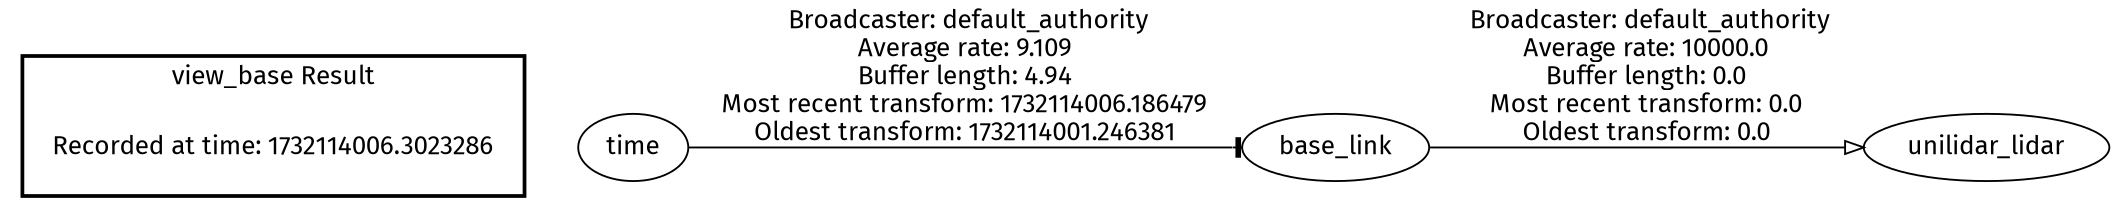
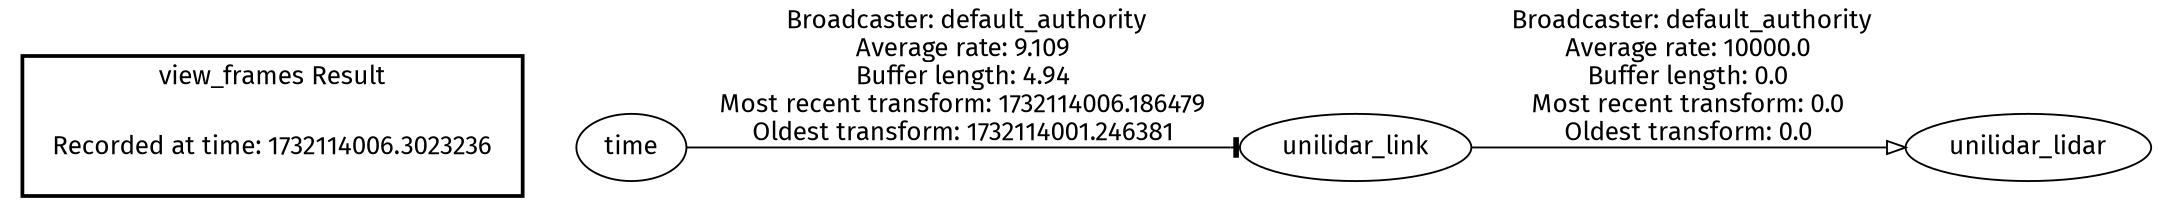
cluster "view_base Result": label "view_base Result" -> "view_frames Result"
node "Recorded at time: 1732114006.3023286": label "Recorded at time: 1732114006.3023286" -> "Recorded at time: 1732114006.3023236"
node "base_link": label "base_link" -> "unilidar_link"
